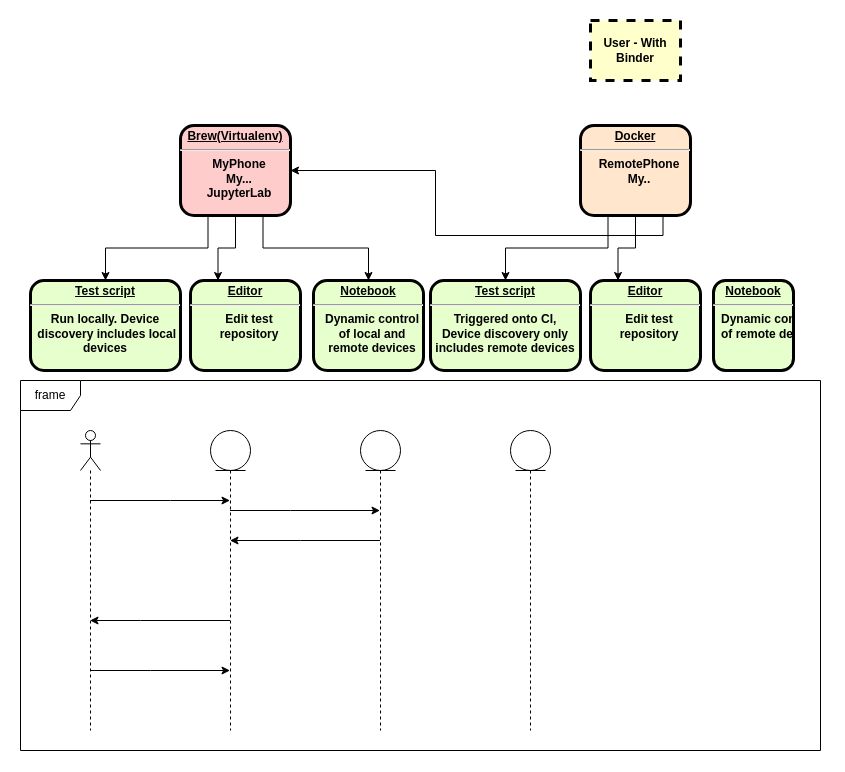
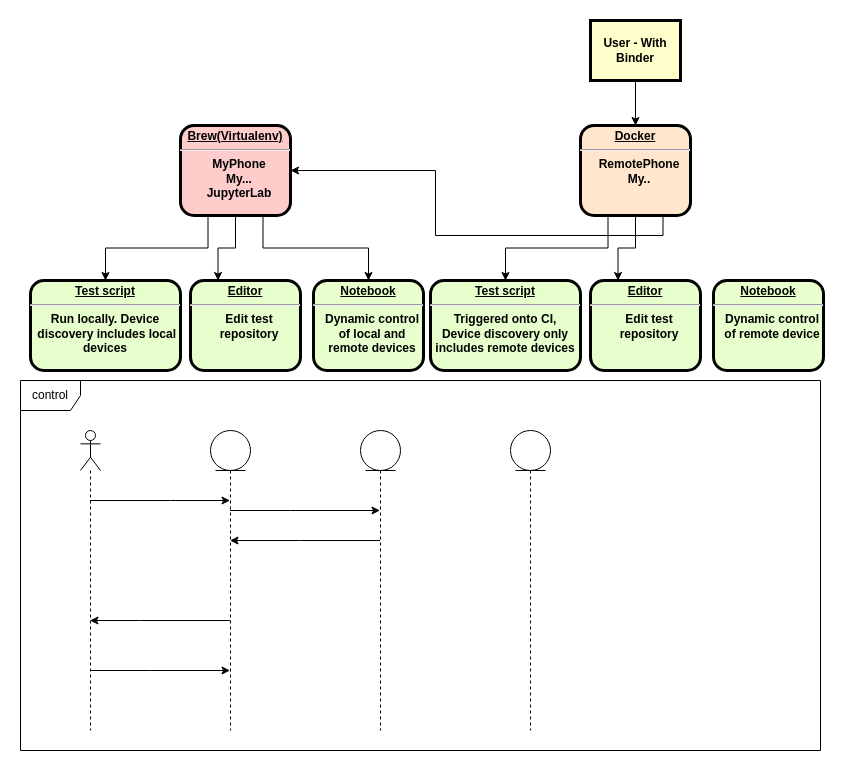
node "User - With Binder": style dashed -> solid
edge "User - With Binder" -> "Docker RemotePhone My..": added
node "Notebook Dynamic control of remote device": size 80x90 -> 110x90
node "frame": label "frame" -> "control"
